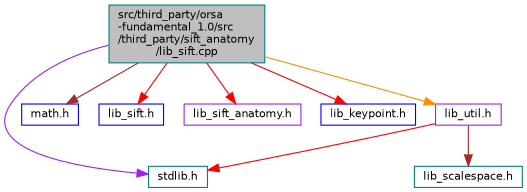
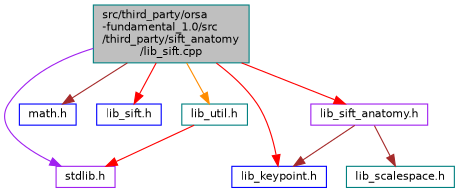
node "lib_util.h": color purple -> teal
edge "lib_util.h" -> "lib_scalespace.h": now "lib_sift_anatomy.h" -> "lib_scalespace.h"
edge "lib_sift_anatomy.h" -> "lib_keypoint.h": added
node "stdlib.h": color teal -> purple
